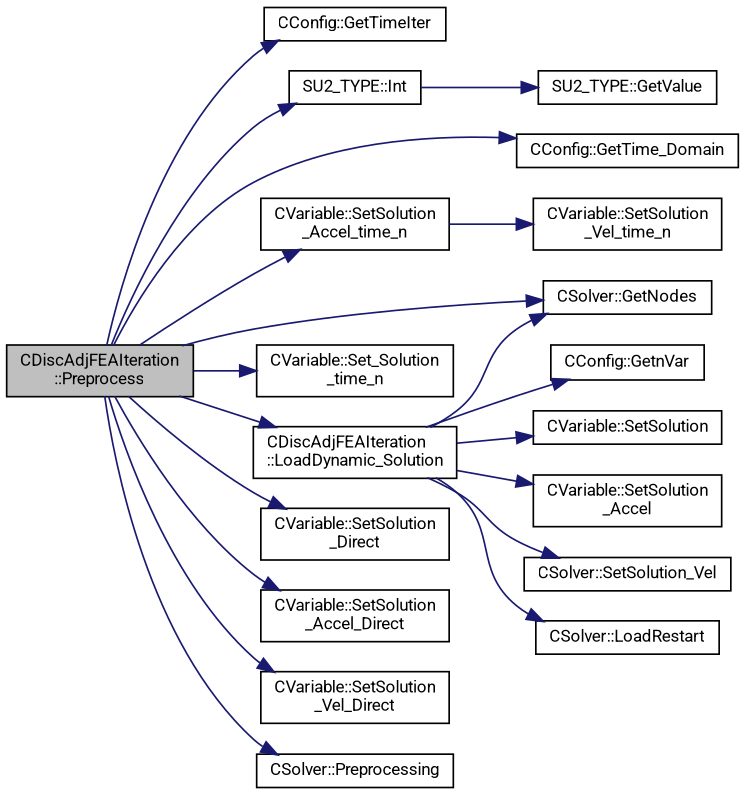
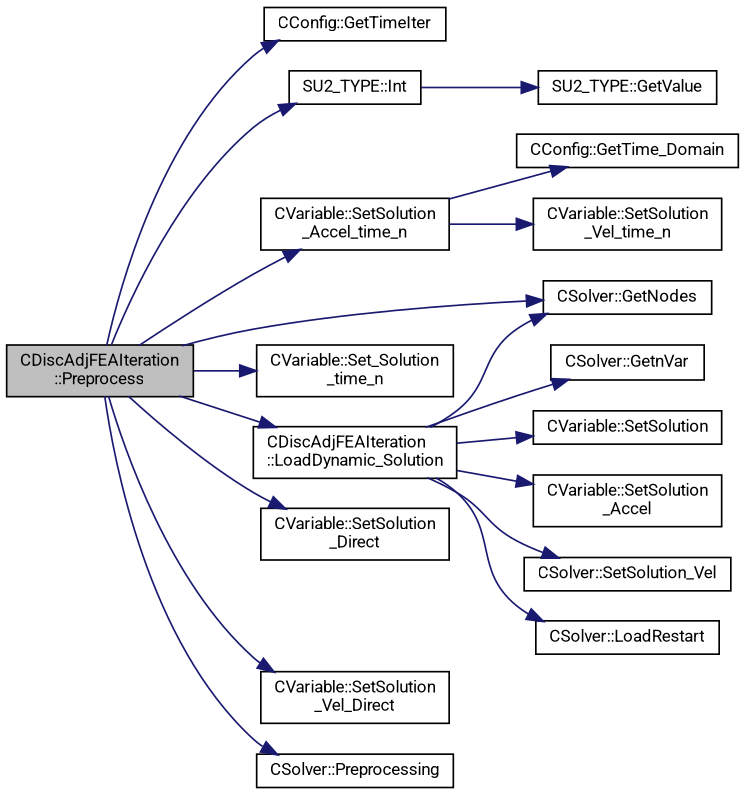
edge "CDiscAdjFEAIteration ::Preprocess" -> "CConfig::GetTime_Domain": now "CVariable::SetSolution _Accel_time_n" -> "CConfig::GetTime_Domain"
node "CConfig::GetnVar": label "CConfig::GetnVar" -> "CSolver::GetnVar"
node "CVariable::SetSolution _Accel_Direct": removed
